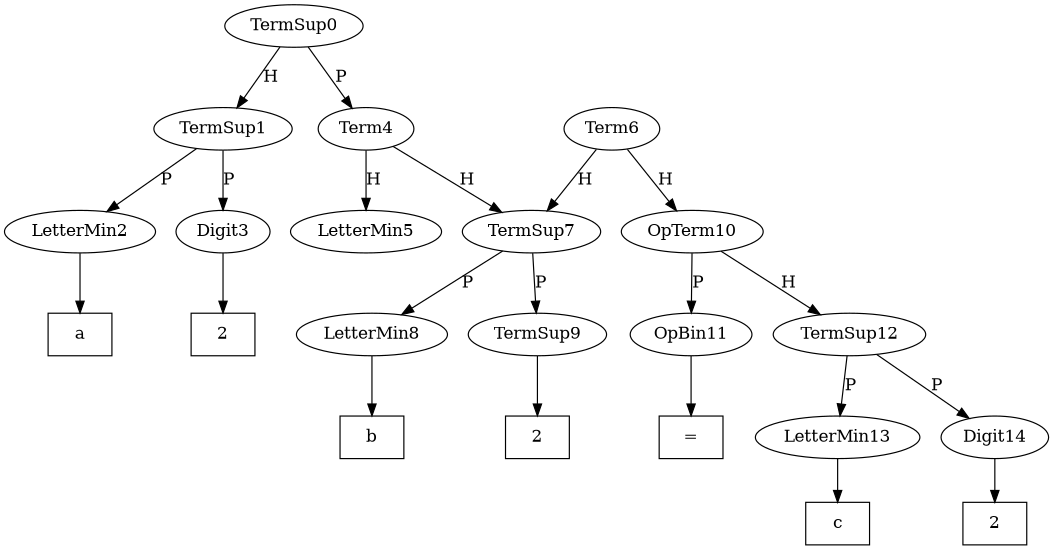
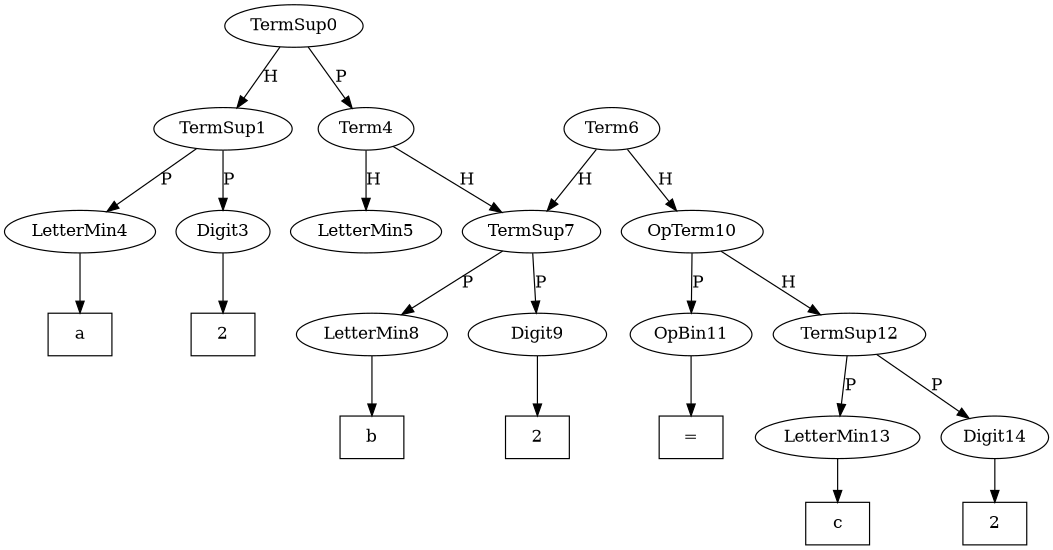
node "LetterMin2": label "LetterMin2" -> "LetterMin4"
node "TermSup9": label "TermSup9" -> "Digit9"
